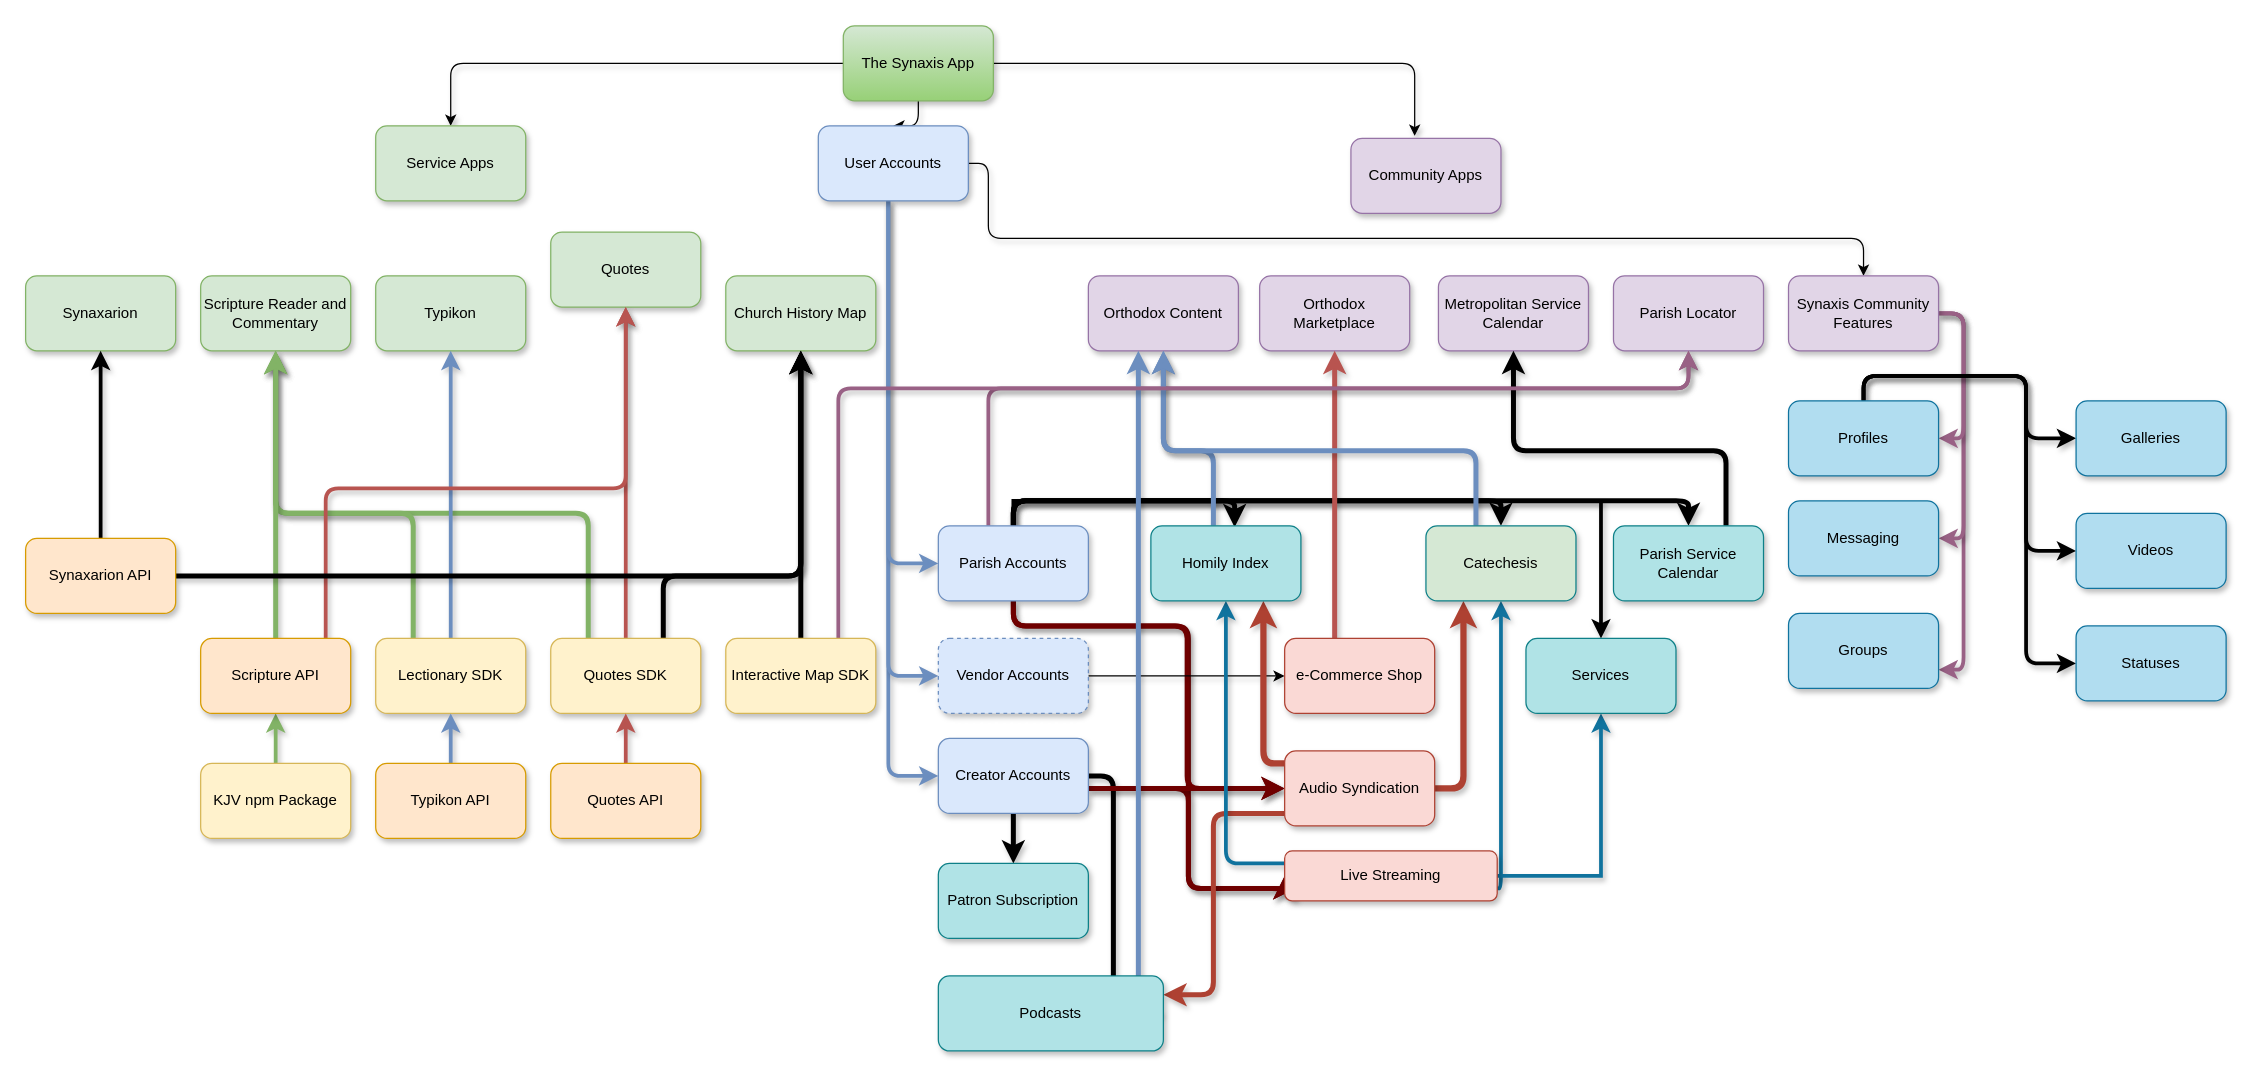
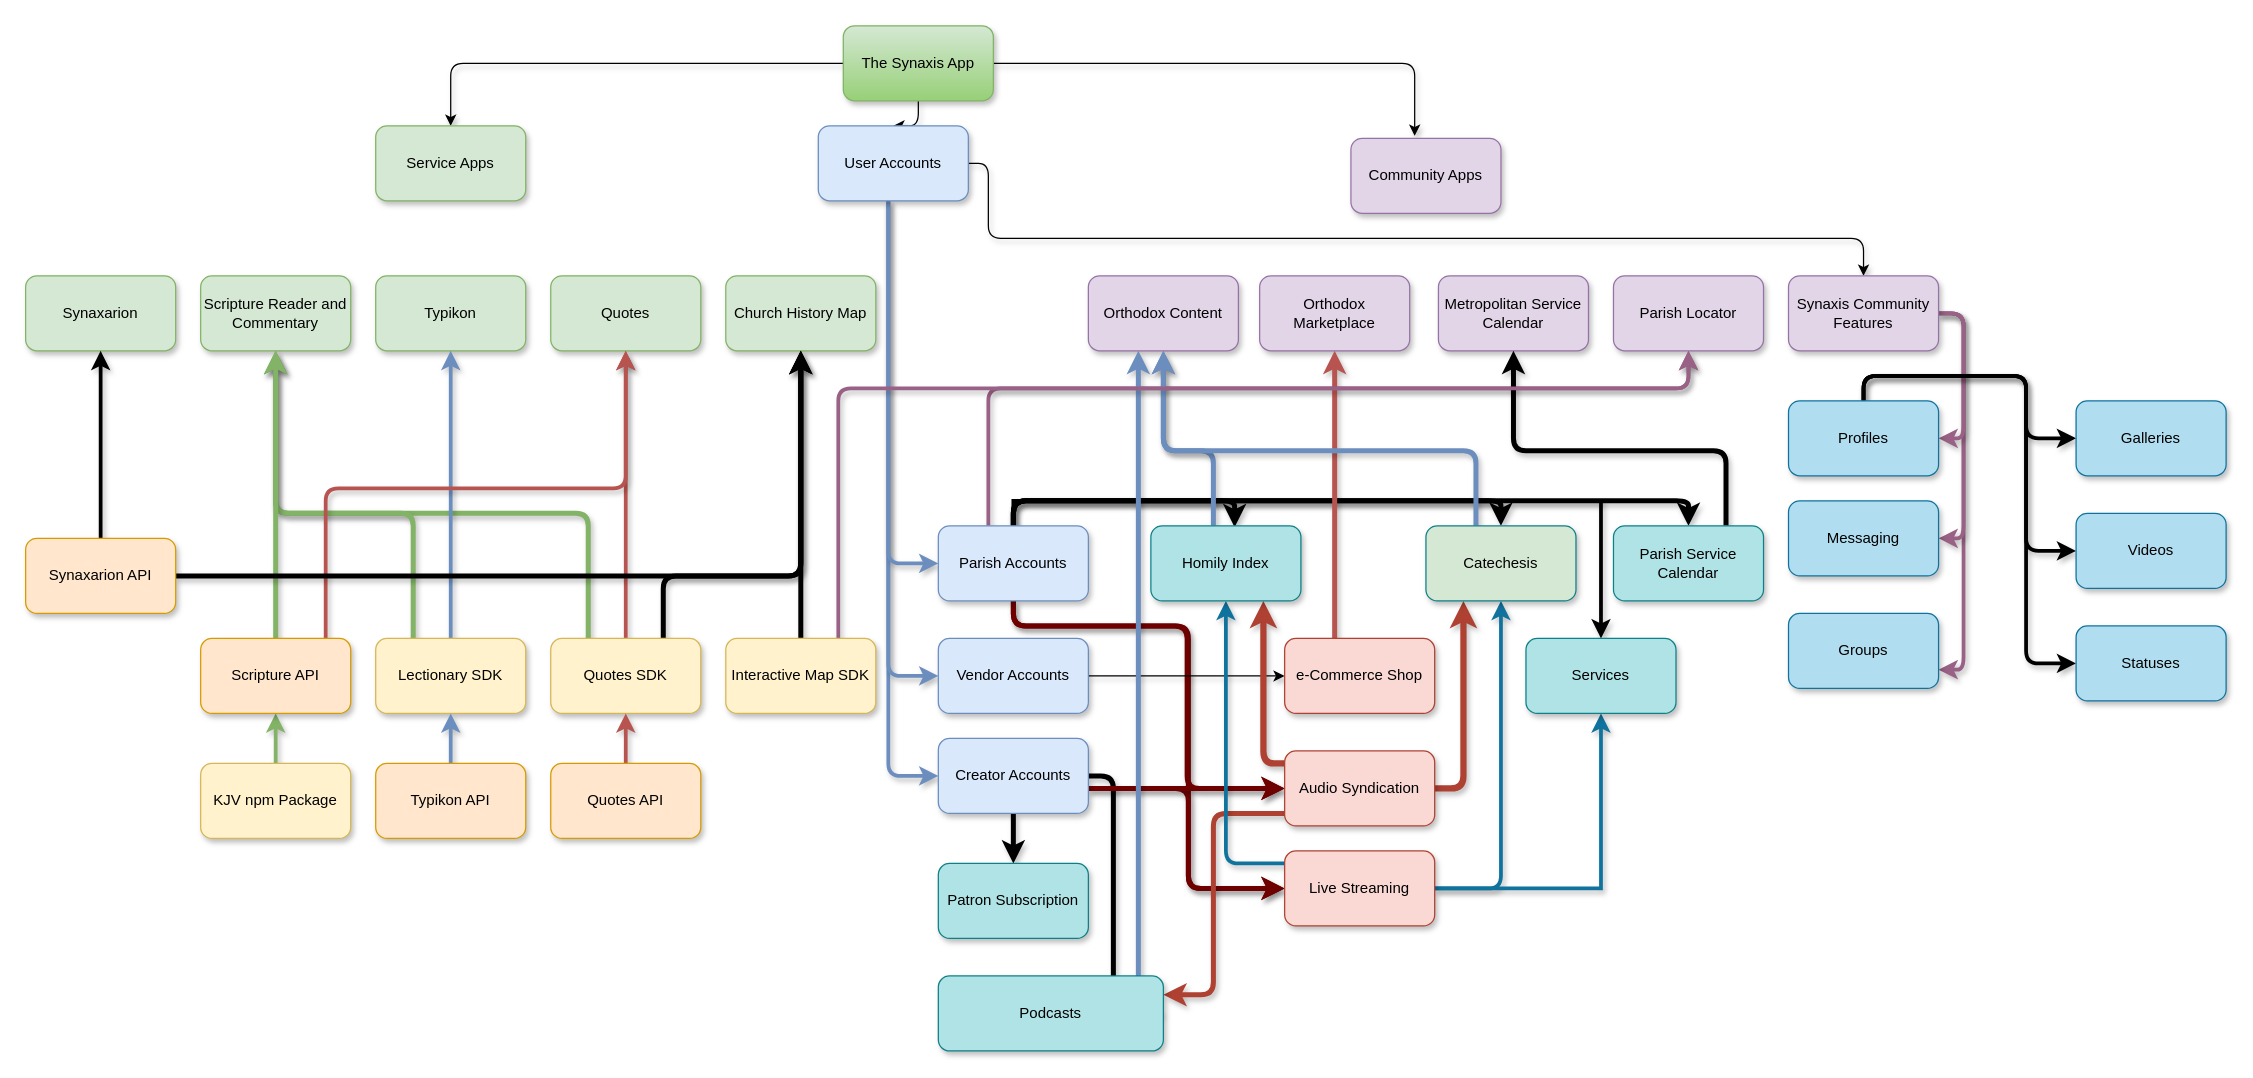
node "Quotes": moved (626, 269) -> (626, 313)
node "Vendor Accounts": style dashed -> solid
node "Live Streaming": size 213x50 -> 150x75
